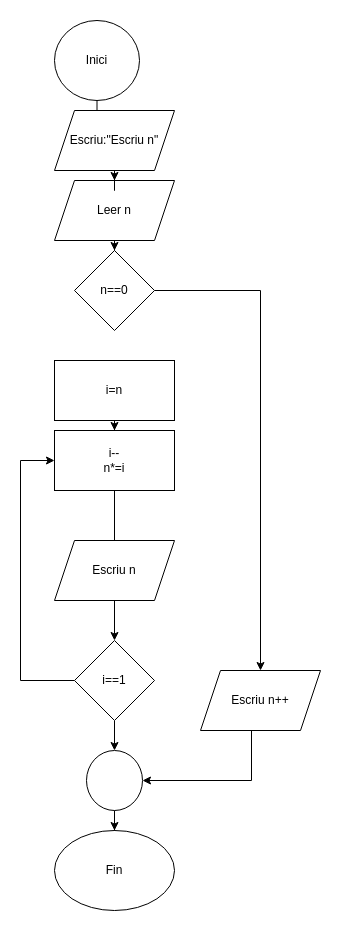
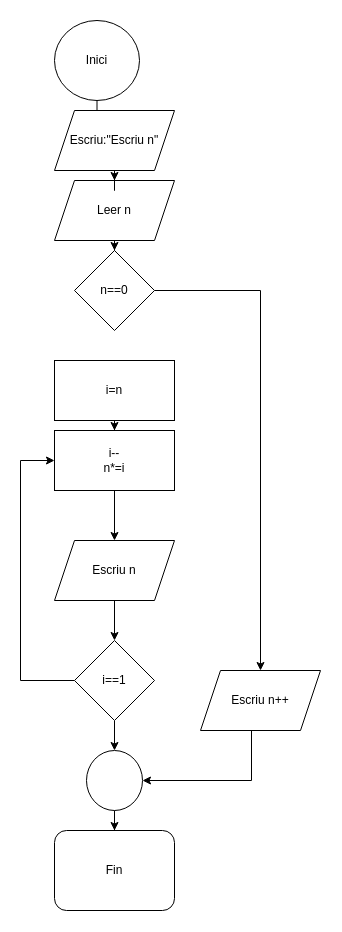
edge "i-- n*=i" -- "Escriu n": arrowhead none -> classic
node "Fin": shape ellipse -> rounded rectangle
